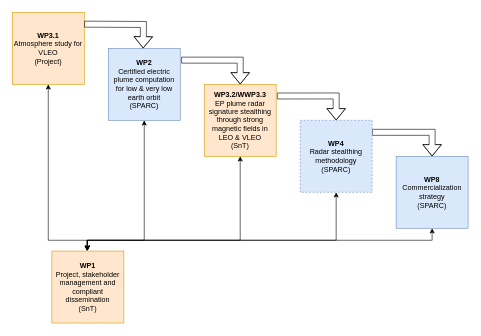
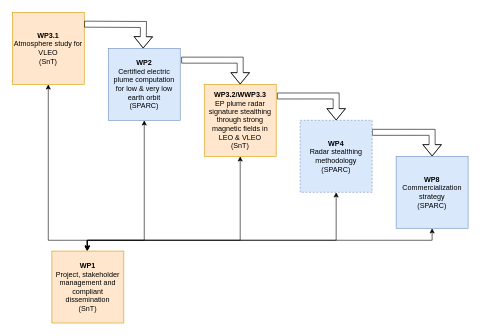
node "WP3.1 Atmosphere study for VLEO (Project)": label "WP3.1 Atmosphere study for VLEO (Project)" -> "WP3.1 Atmosphere study for VLEO (SnT)"
